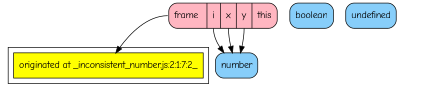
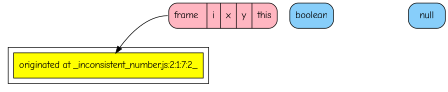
node "undefined": removed
node "null": added
node "number": removed
